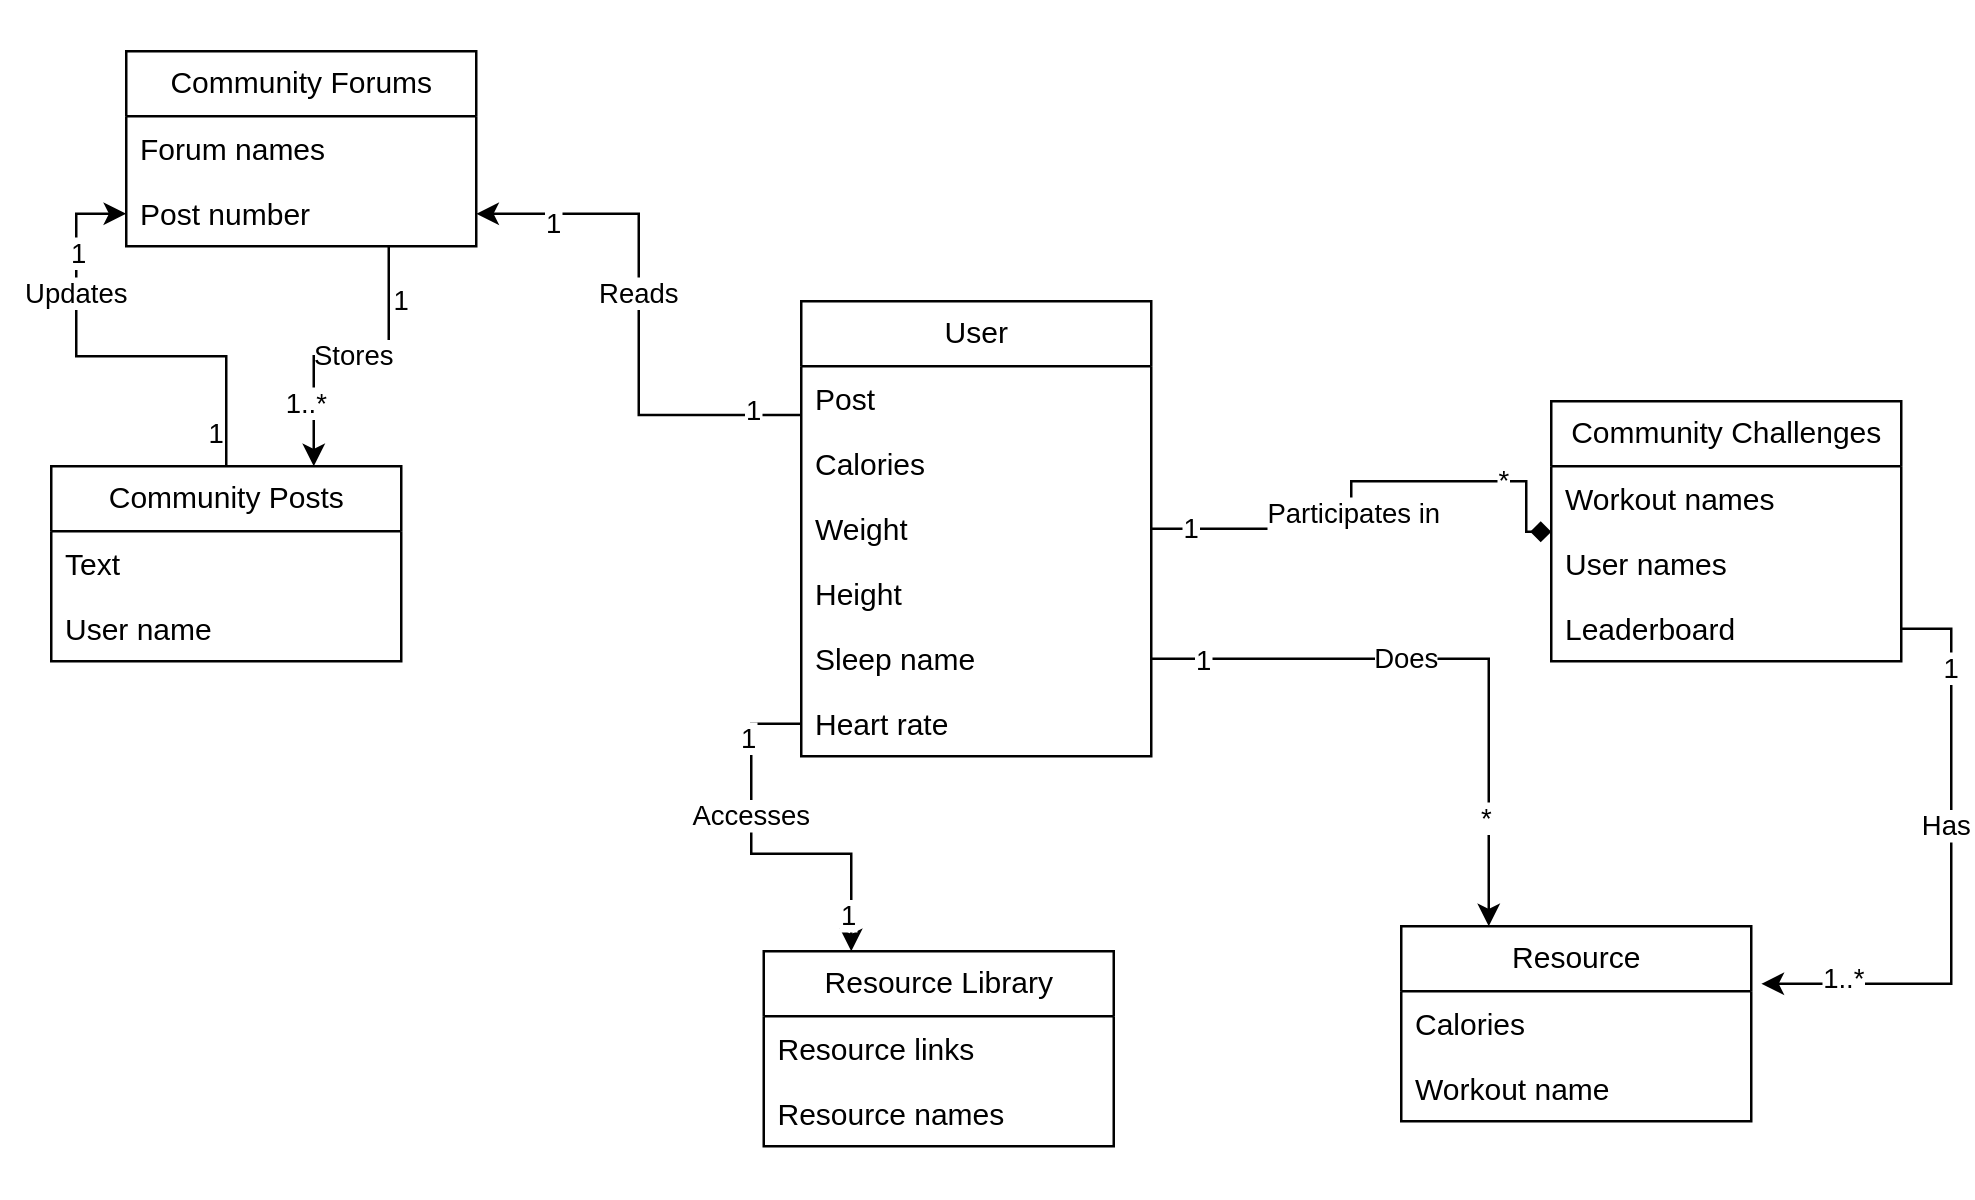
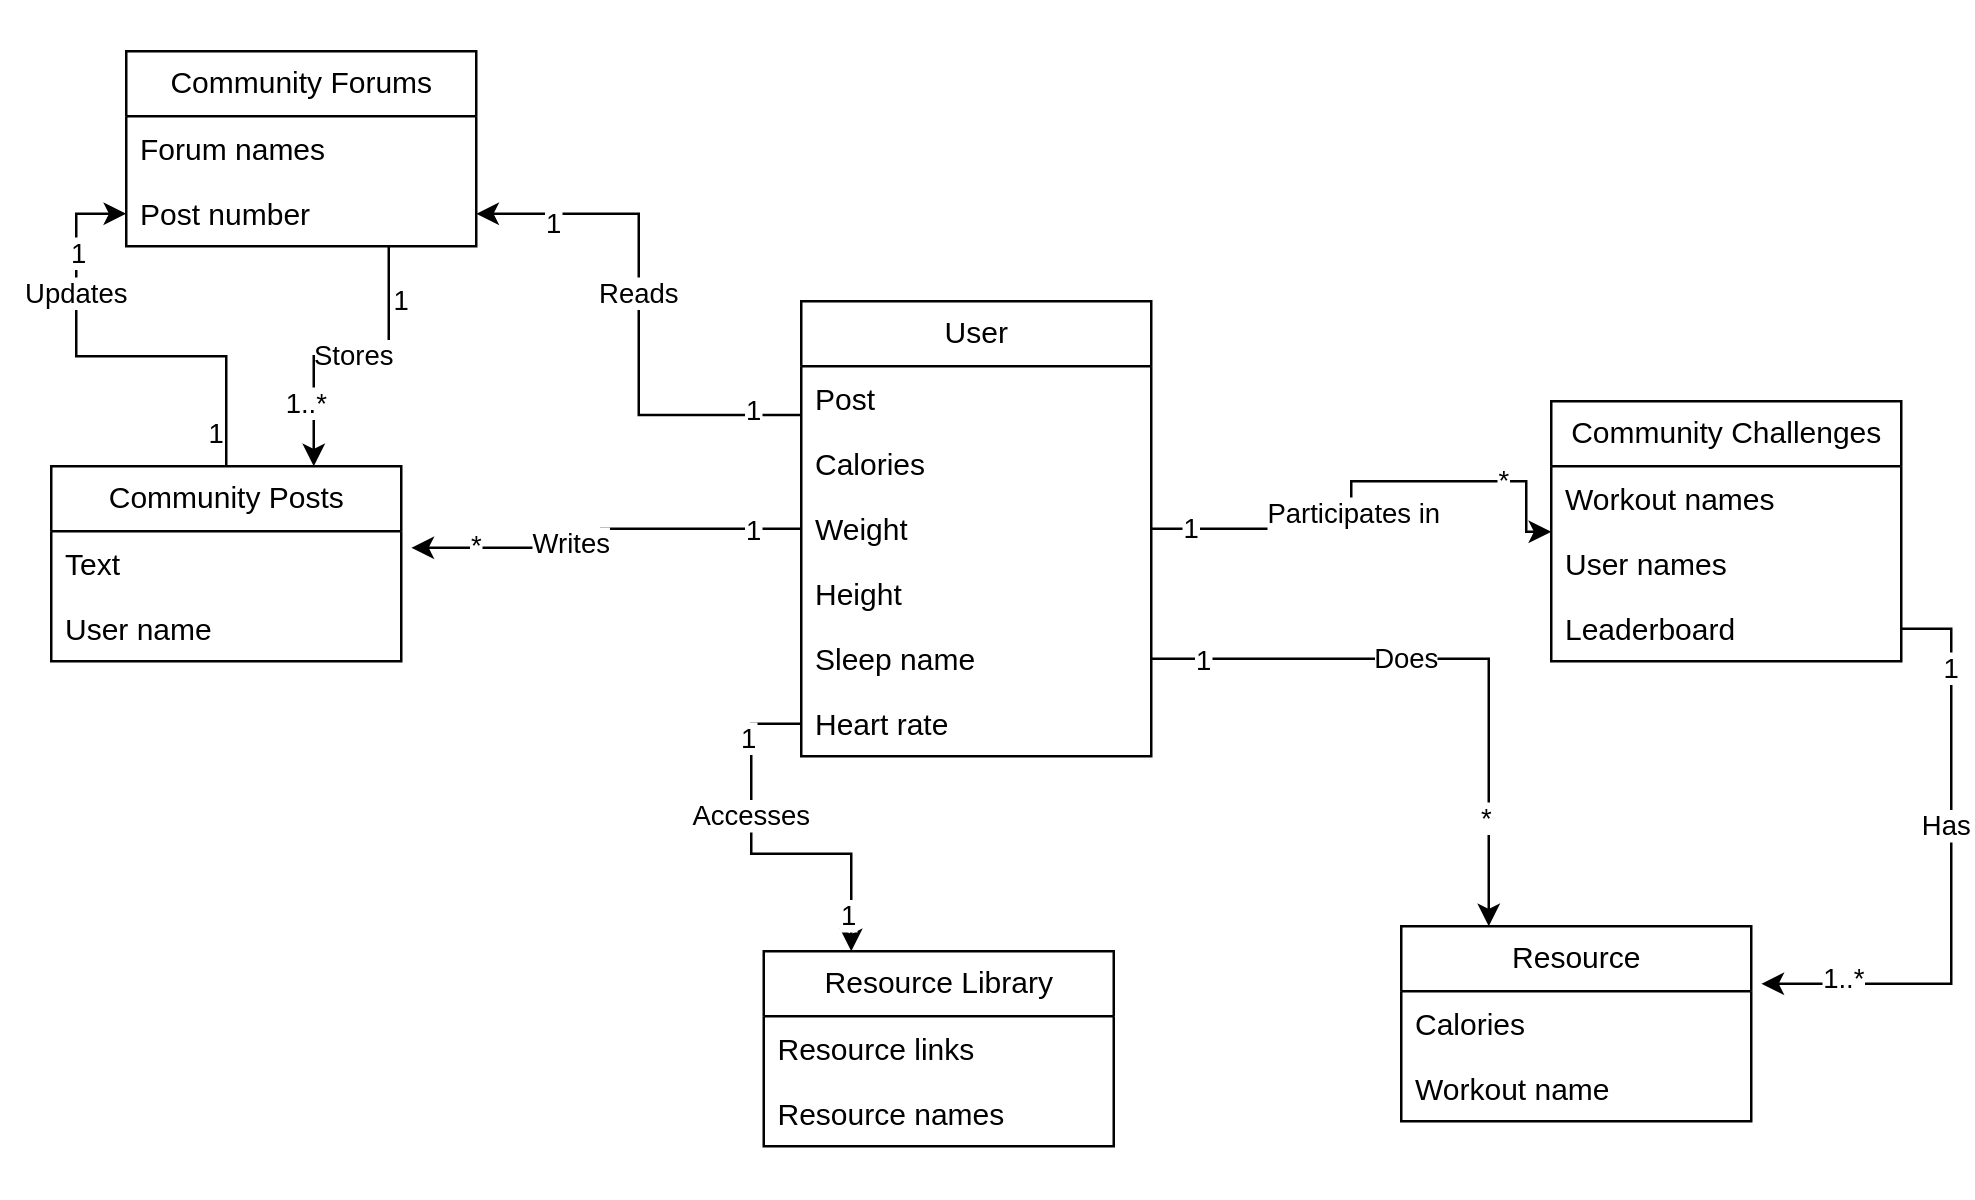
edge "Weight" -> "Text": added, labels "1", "Writes", "*"
edge "User" -> "User names": arrowhead diamond -> classic
